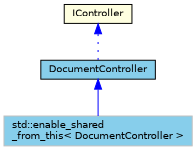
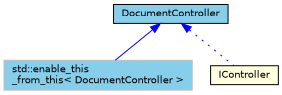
edge "DocumentController" -> "IController": reversed
node "std::enable_shared _from_this< DocumentController >": label "std::enable_shared _from_this< DocumentController >" -> "std::enable_this _from_this< DocumentController >"
